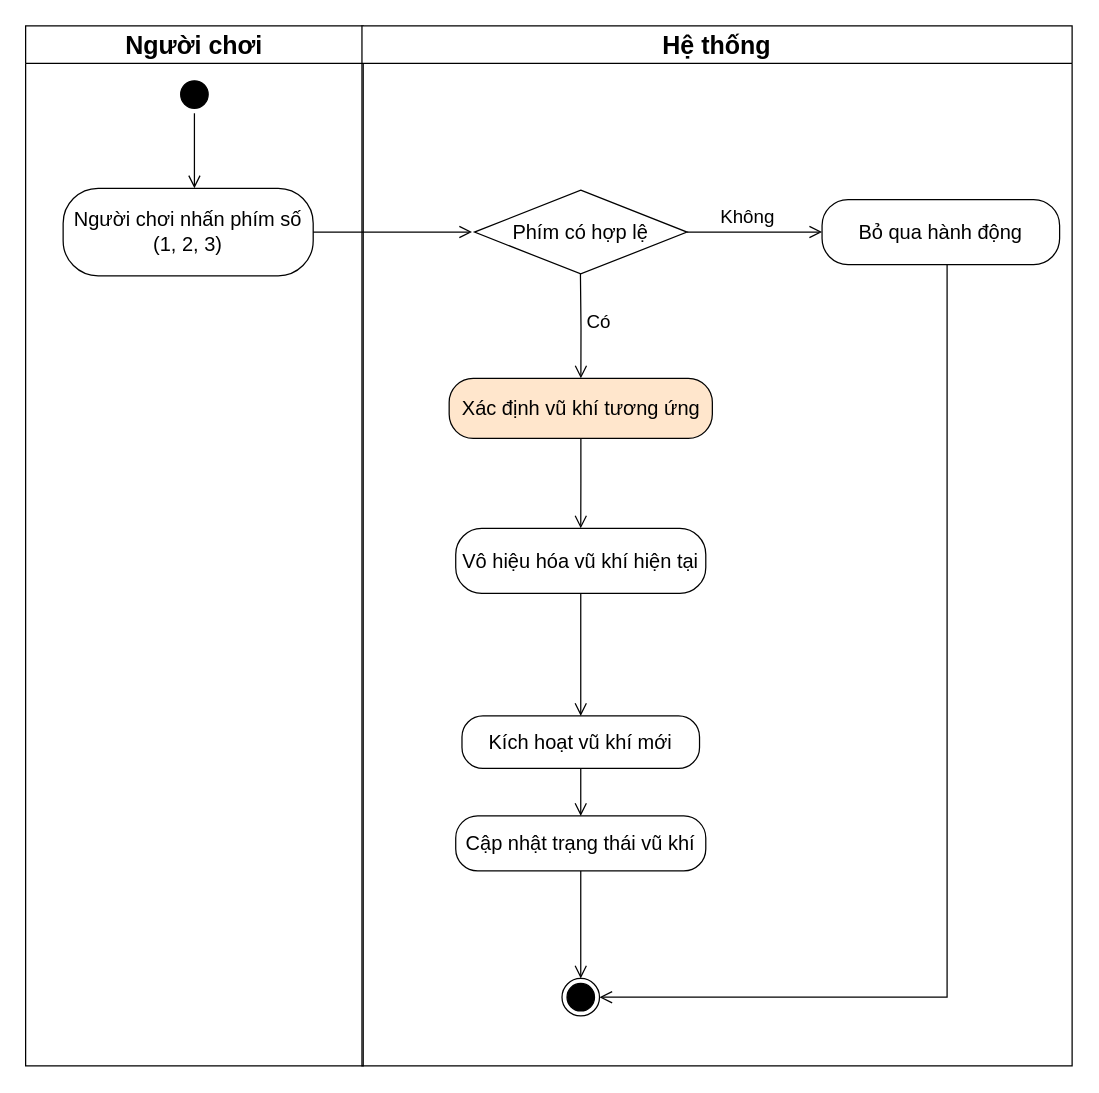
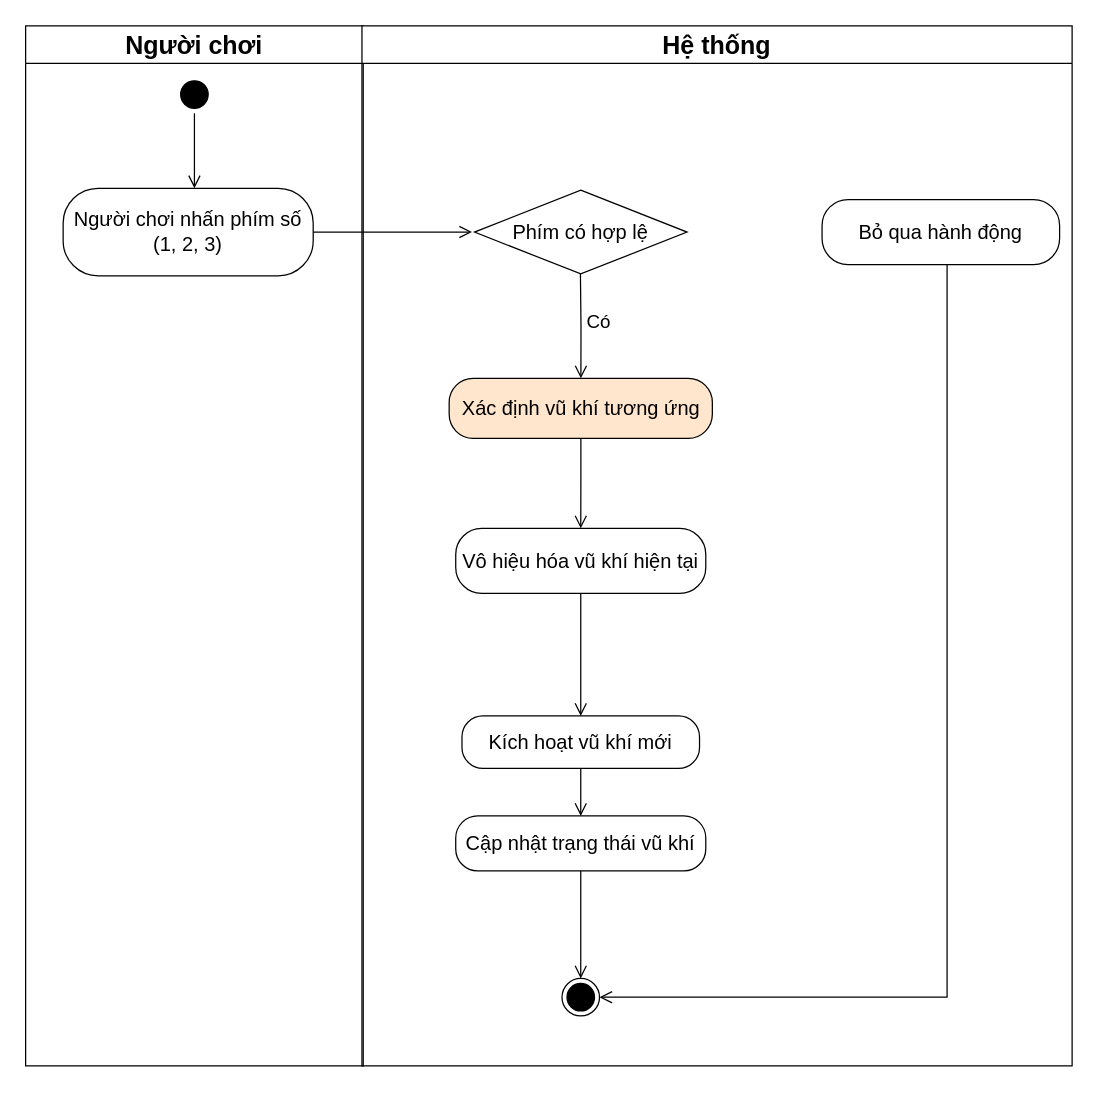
edge "Phím có hợp lệ" -> "Bỏ qua hành động": removed, label "Không"
